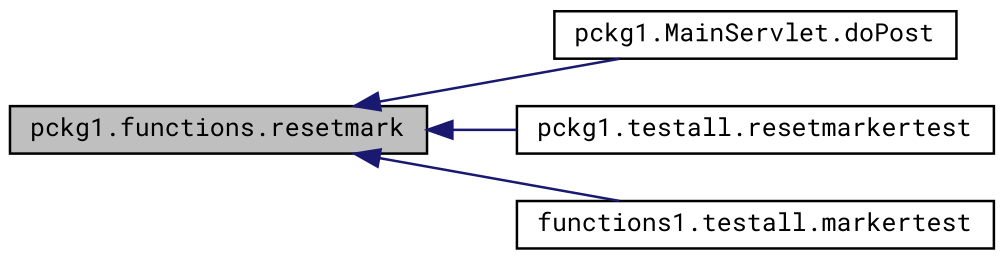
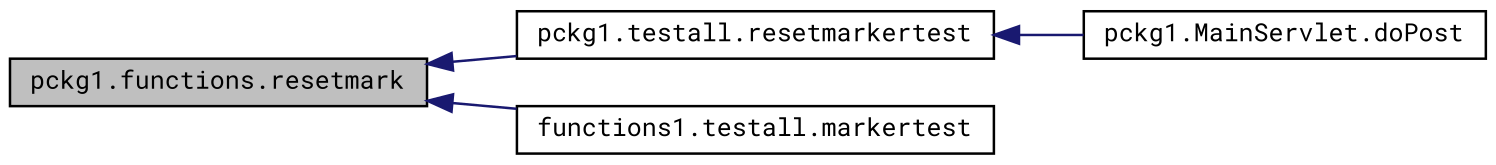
edge "pckg1.MainServlet.doPost" -> "pckg1.functions.resetmark": now "pckg1.MainServlet.doPost" -> "pckg1.testall.resetmarkertest"
